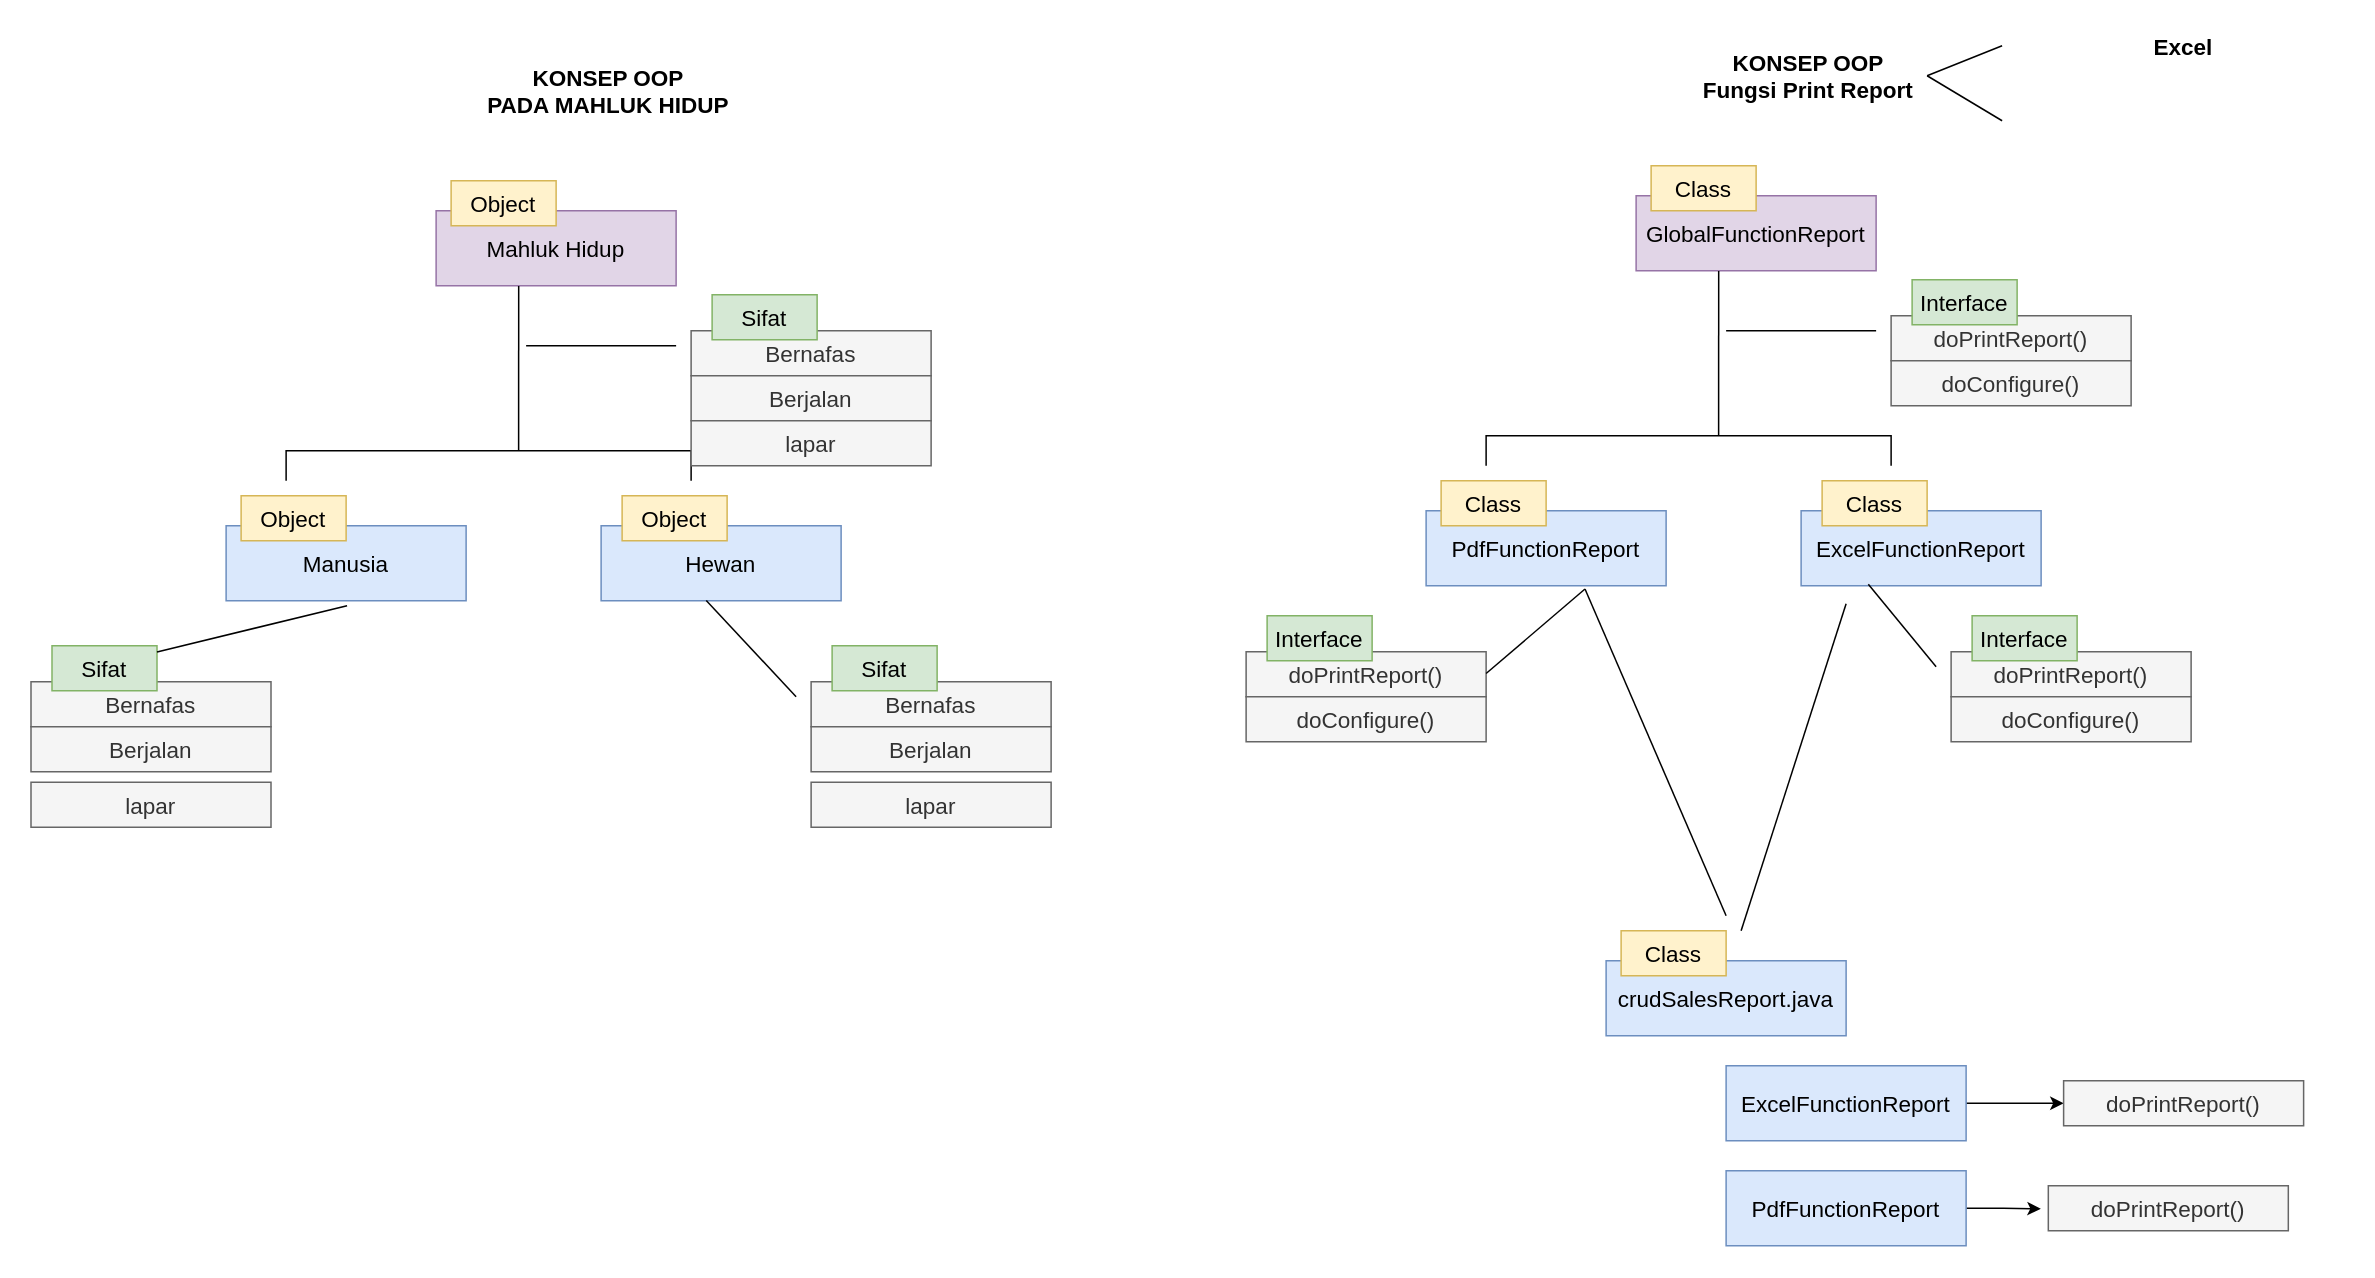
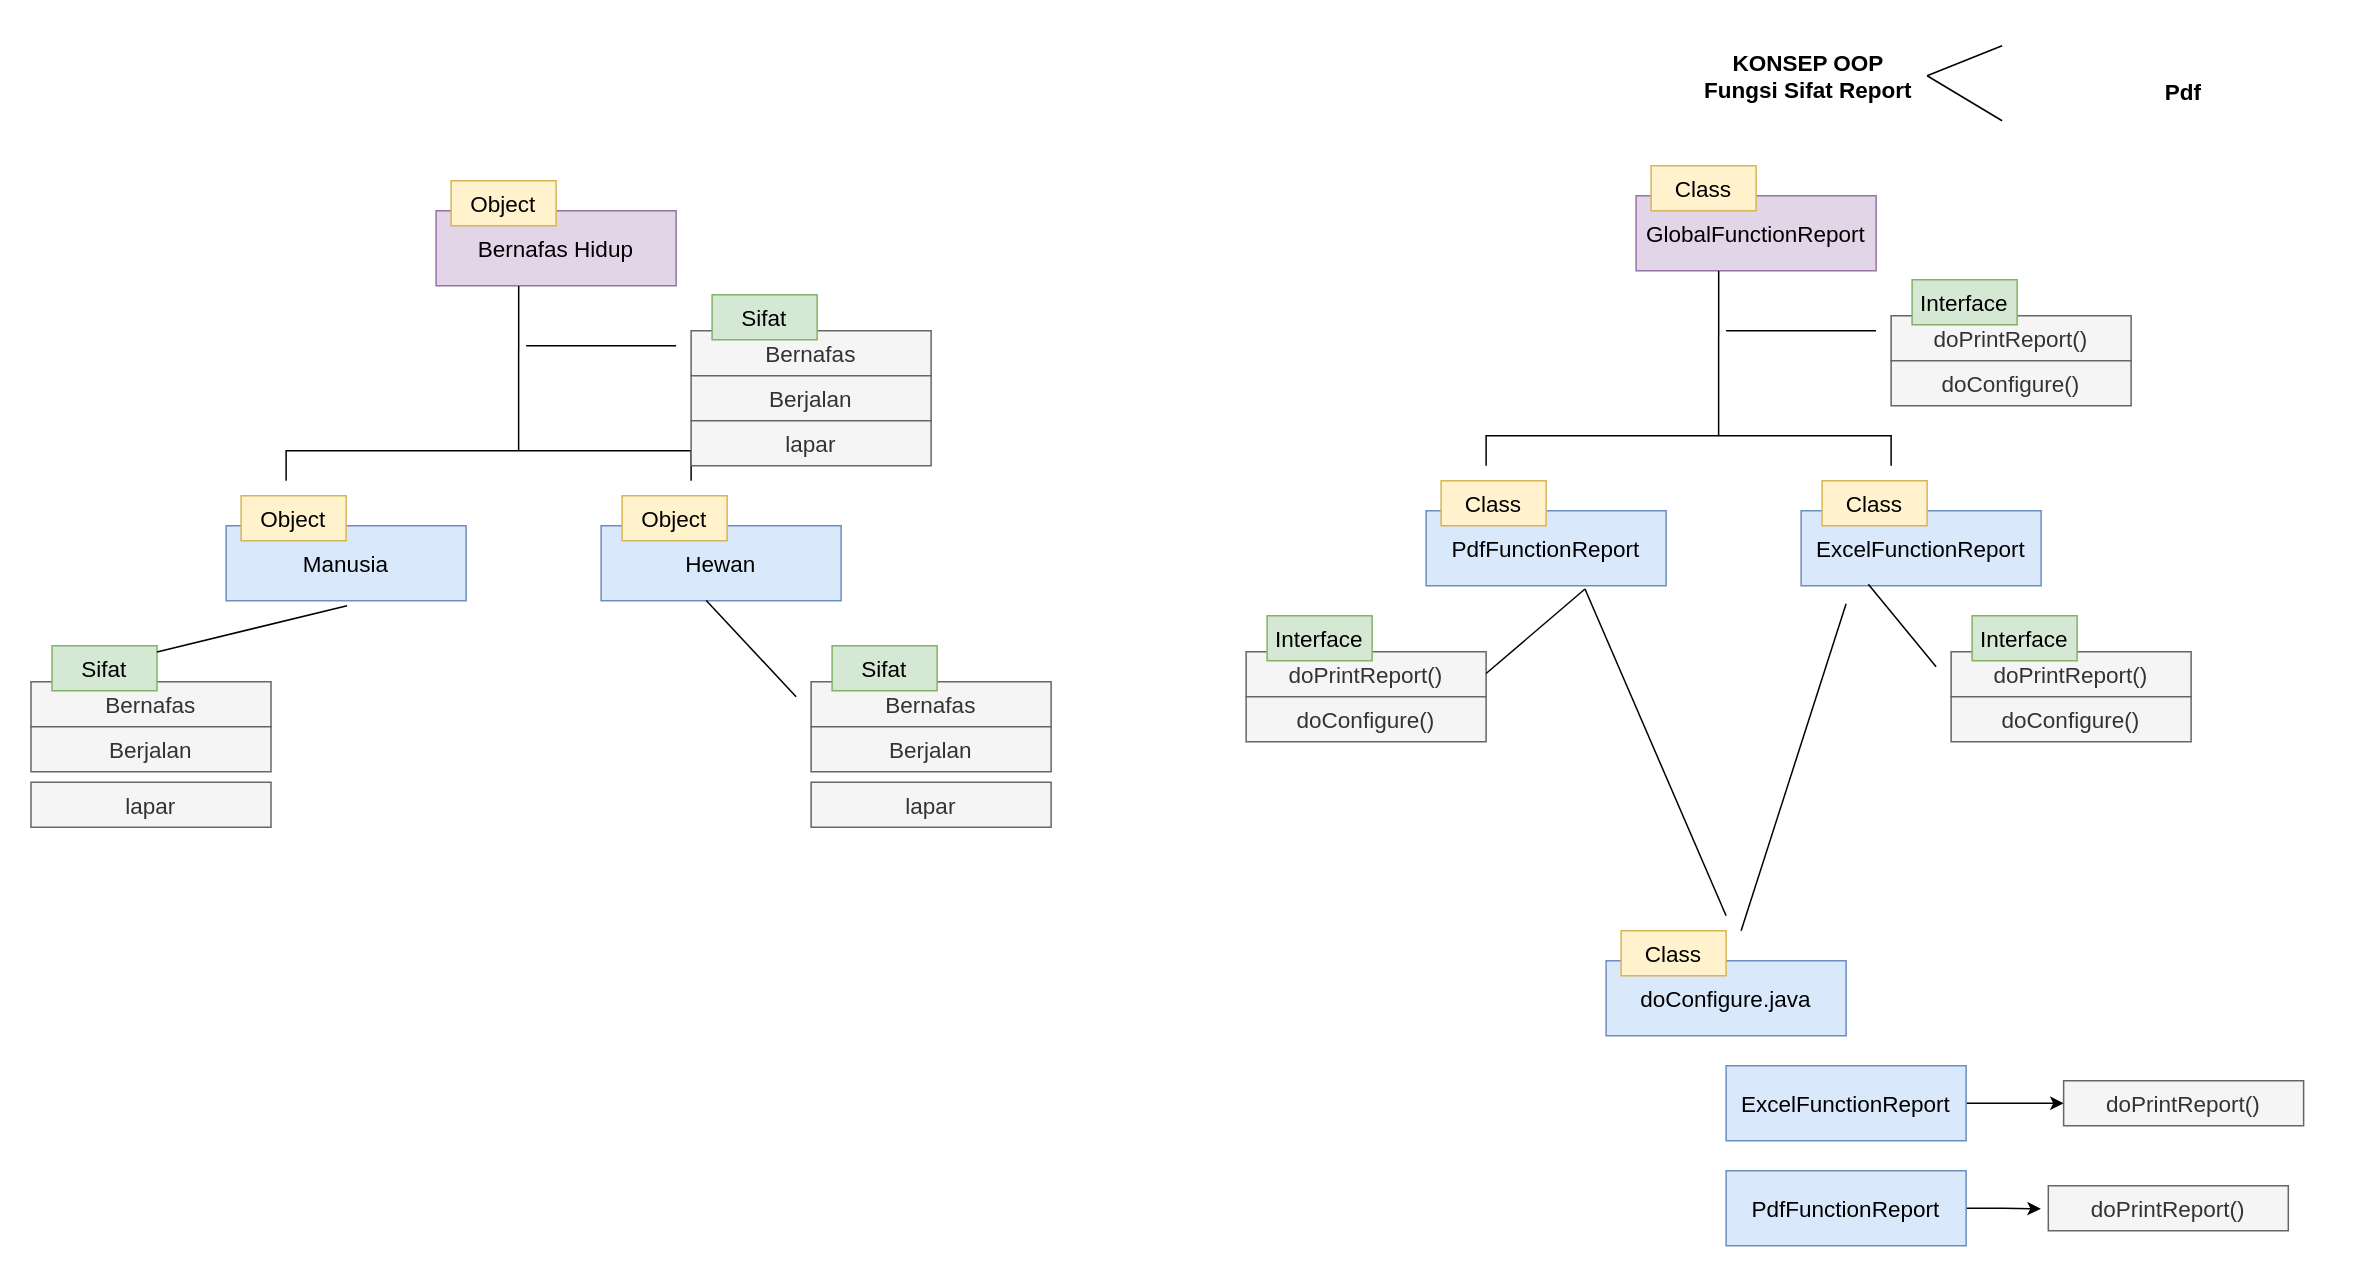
node "Excel": removed
node "KONSEP OOP Fungsi Print Report": label "KONSEP OOP Fungsi Print Report" -> "KONSEP OOP Fungsi Sifat Report"
node "KONSEP OOP PADA MAHLUK HIDUP": removed
node "Pdf": added
node "Mahluk Hidup": label "Mahluk Hidup" -> "Bernafas Hidup"
node "crudSalesReport.java": label "crudSalesReport.java" -> "doConfigure.java"
